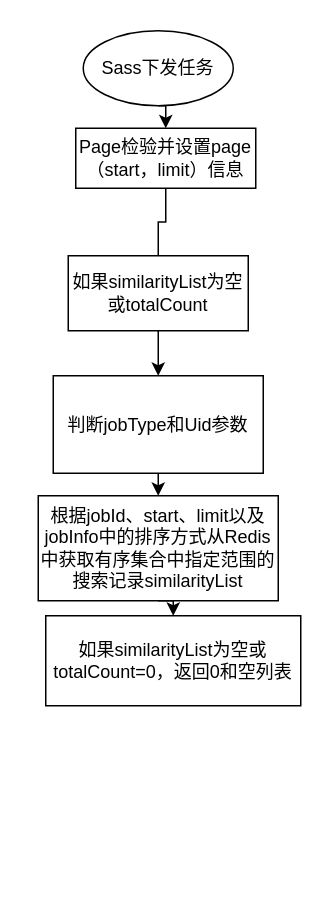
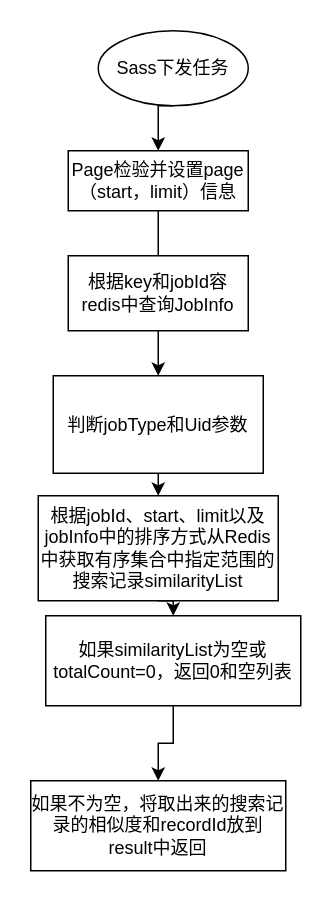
node "Sass下发任务": moved (158, 68) -> (173, 68)
node "Page检验并设置page（start，limit）信息": moved (166, 158) -> (158, 181)
node "如果similarityList为空或totalCount": label "如果similarityList为空或totalCount" -> "根据key和jobId容redis中查询JobInfo"
edge "如果similarityList为空或totalCount=0，返回0和空列表" -> "如果不为空，将取出来的搜索记录的相似度和recordId放到result中返回": added
node "如果不为空，将取出来的搜索记录的相似度和recordId放到result中返回": added
